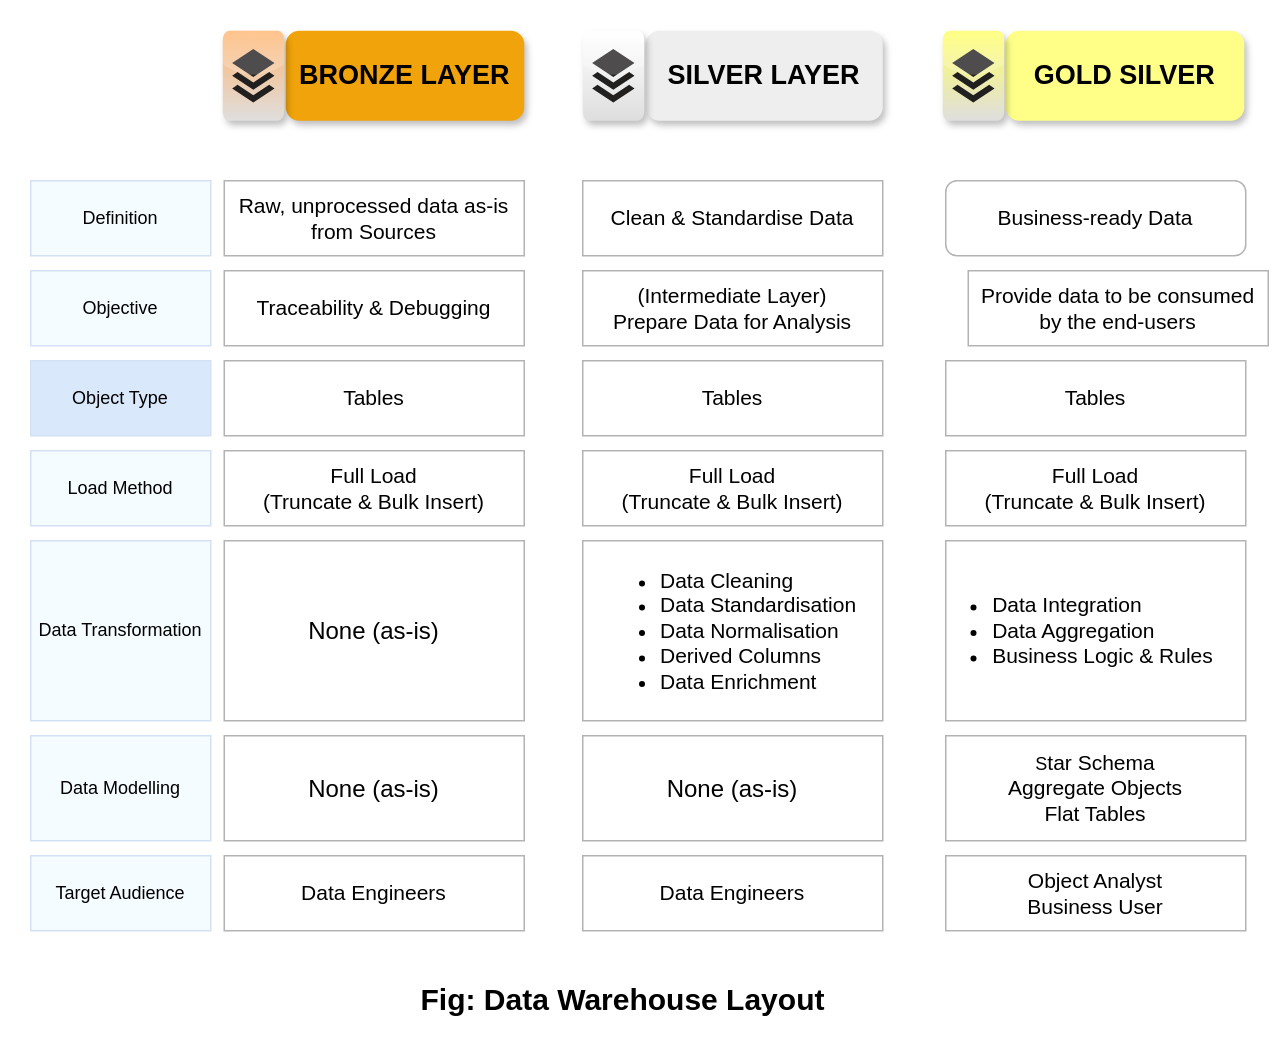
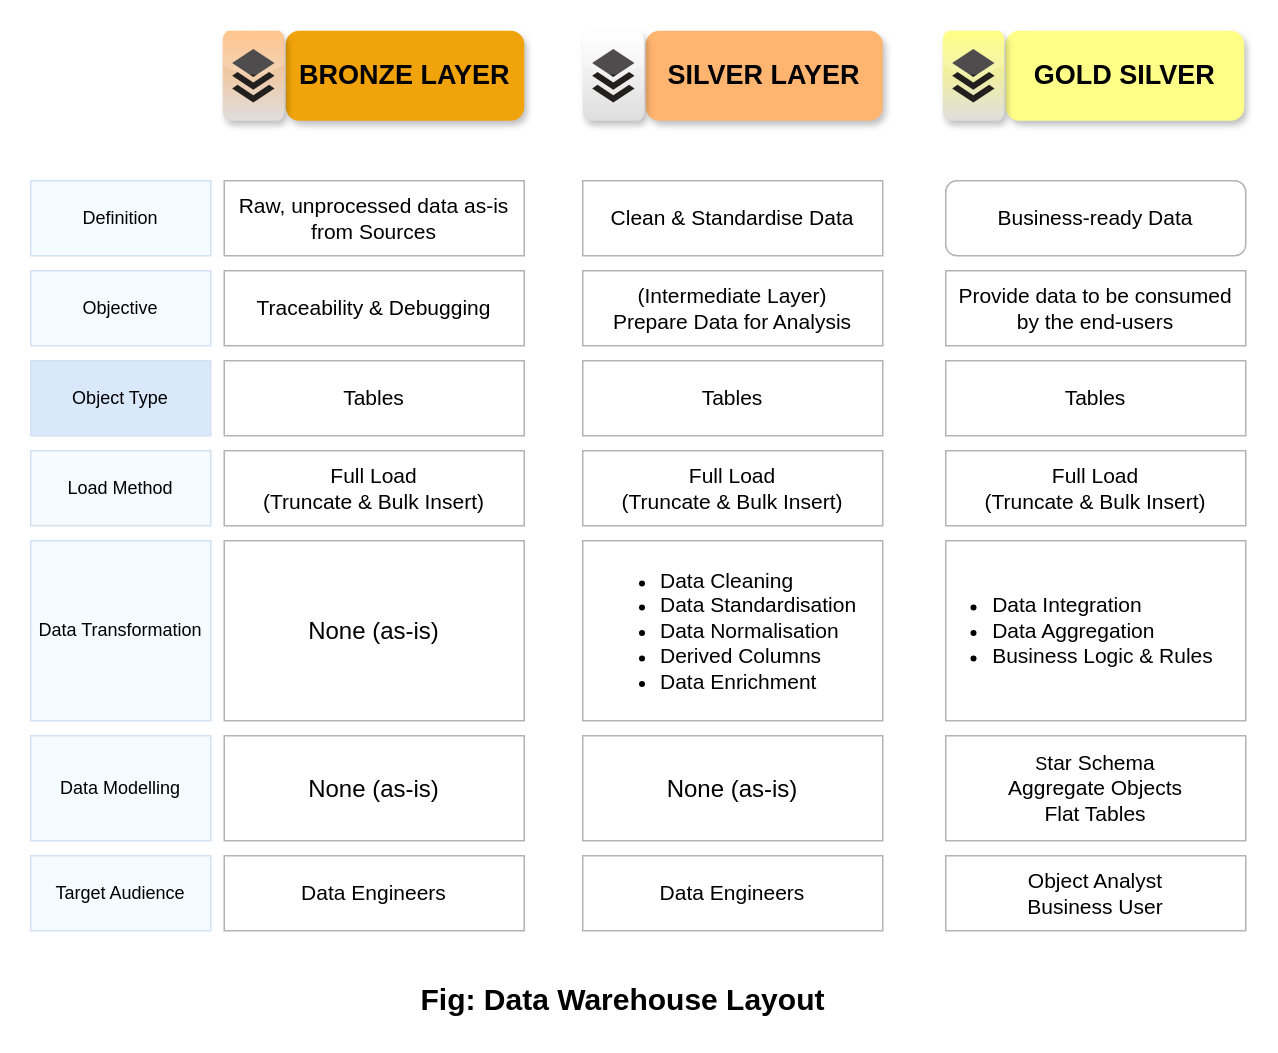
node "SILVER LAYER": fillcolor #eeeeee -> #ffb570
node "Provide data to be consumed by the end-users": moved (1118, 308) -> (1096, 308)
